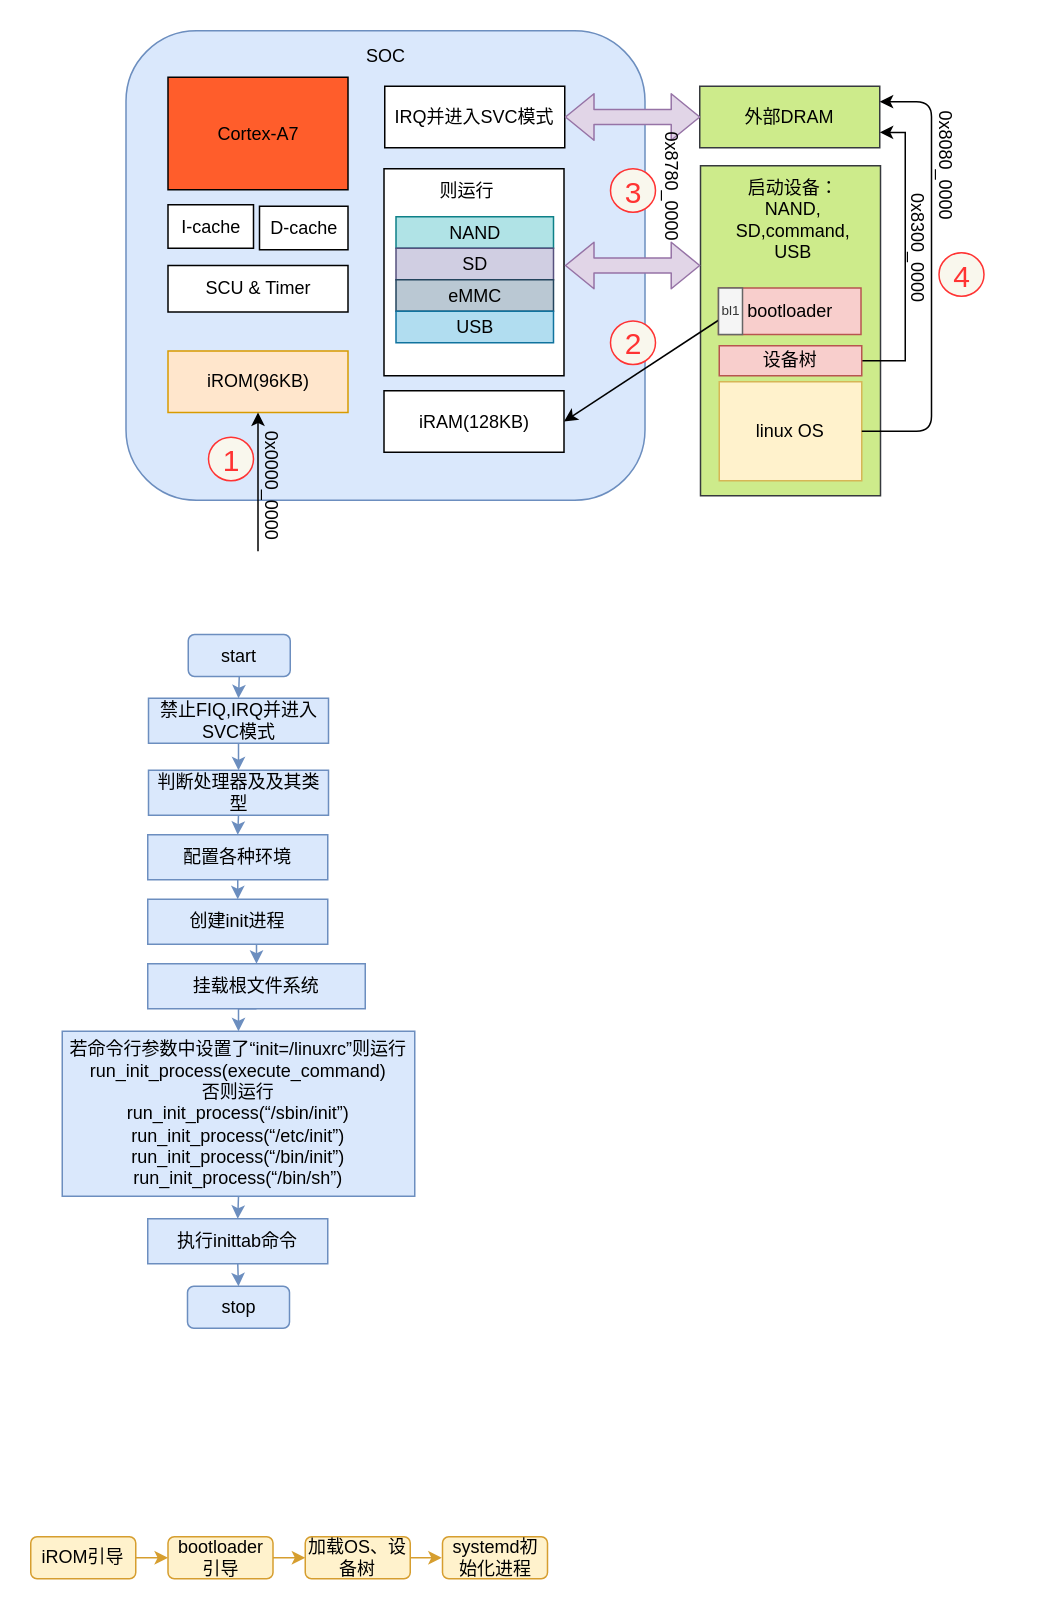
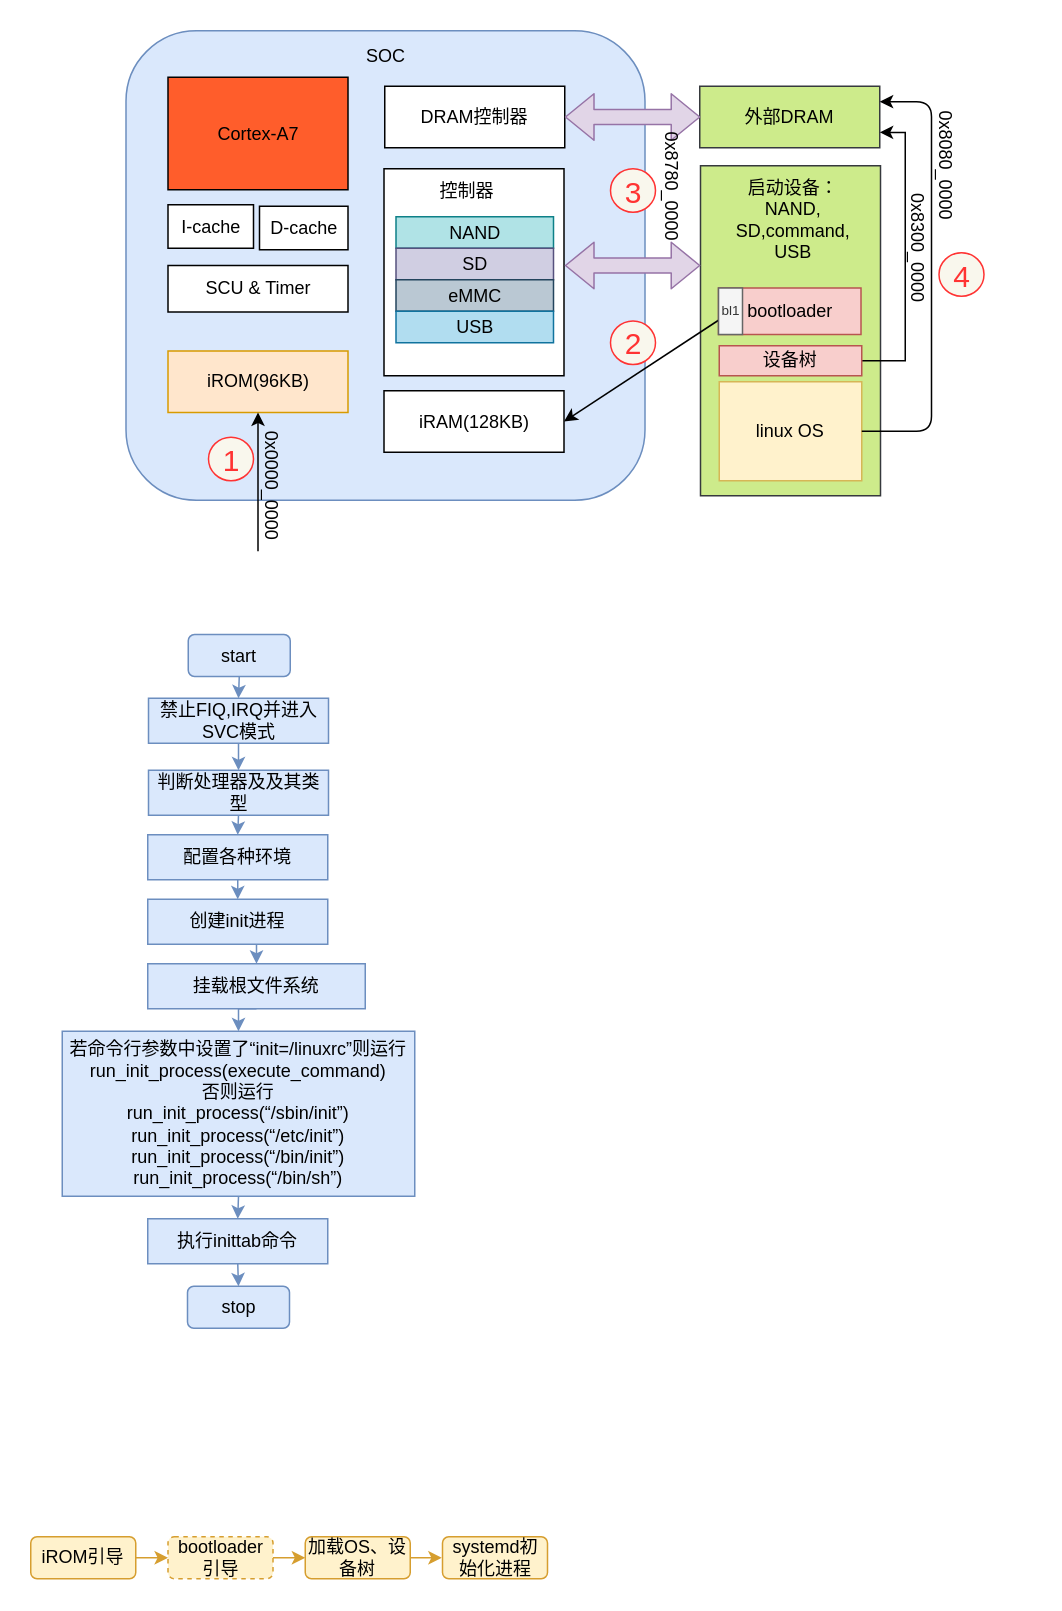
node "IRQ并进入SVC模式": label "IRQ并进入SVC模式" -> "DRAM控制器"
node "则运行": label "则运行" -> "控制器"
node "bootloader引导": style solid -> dashed
